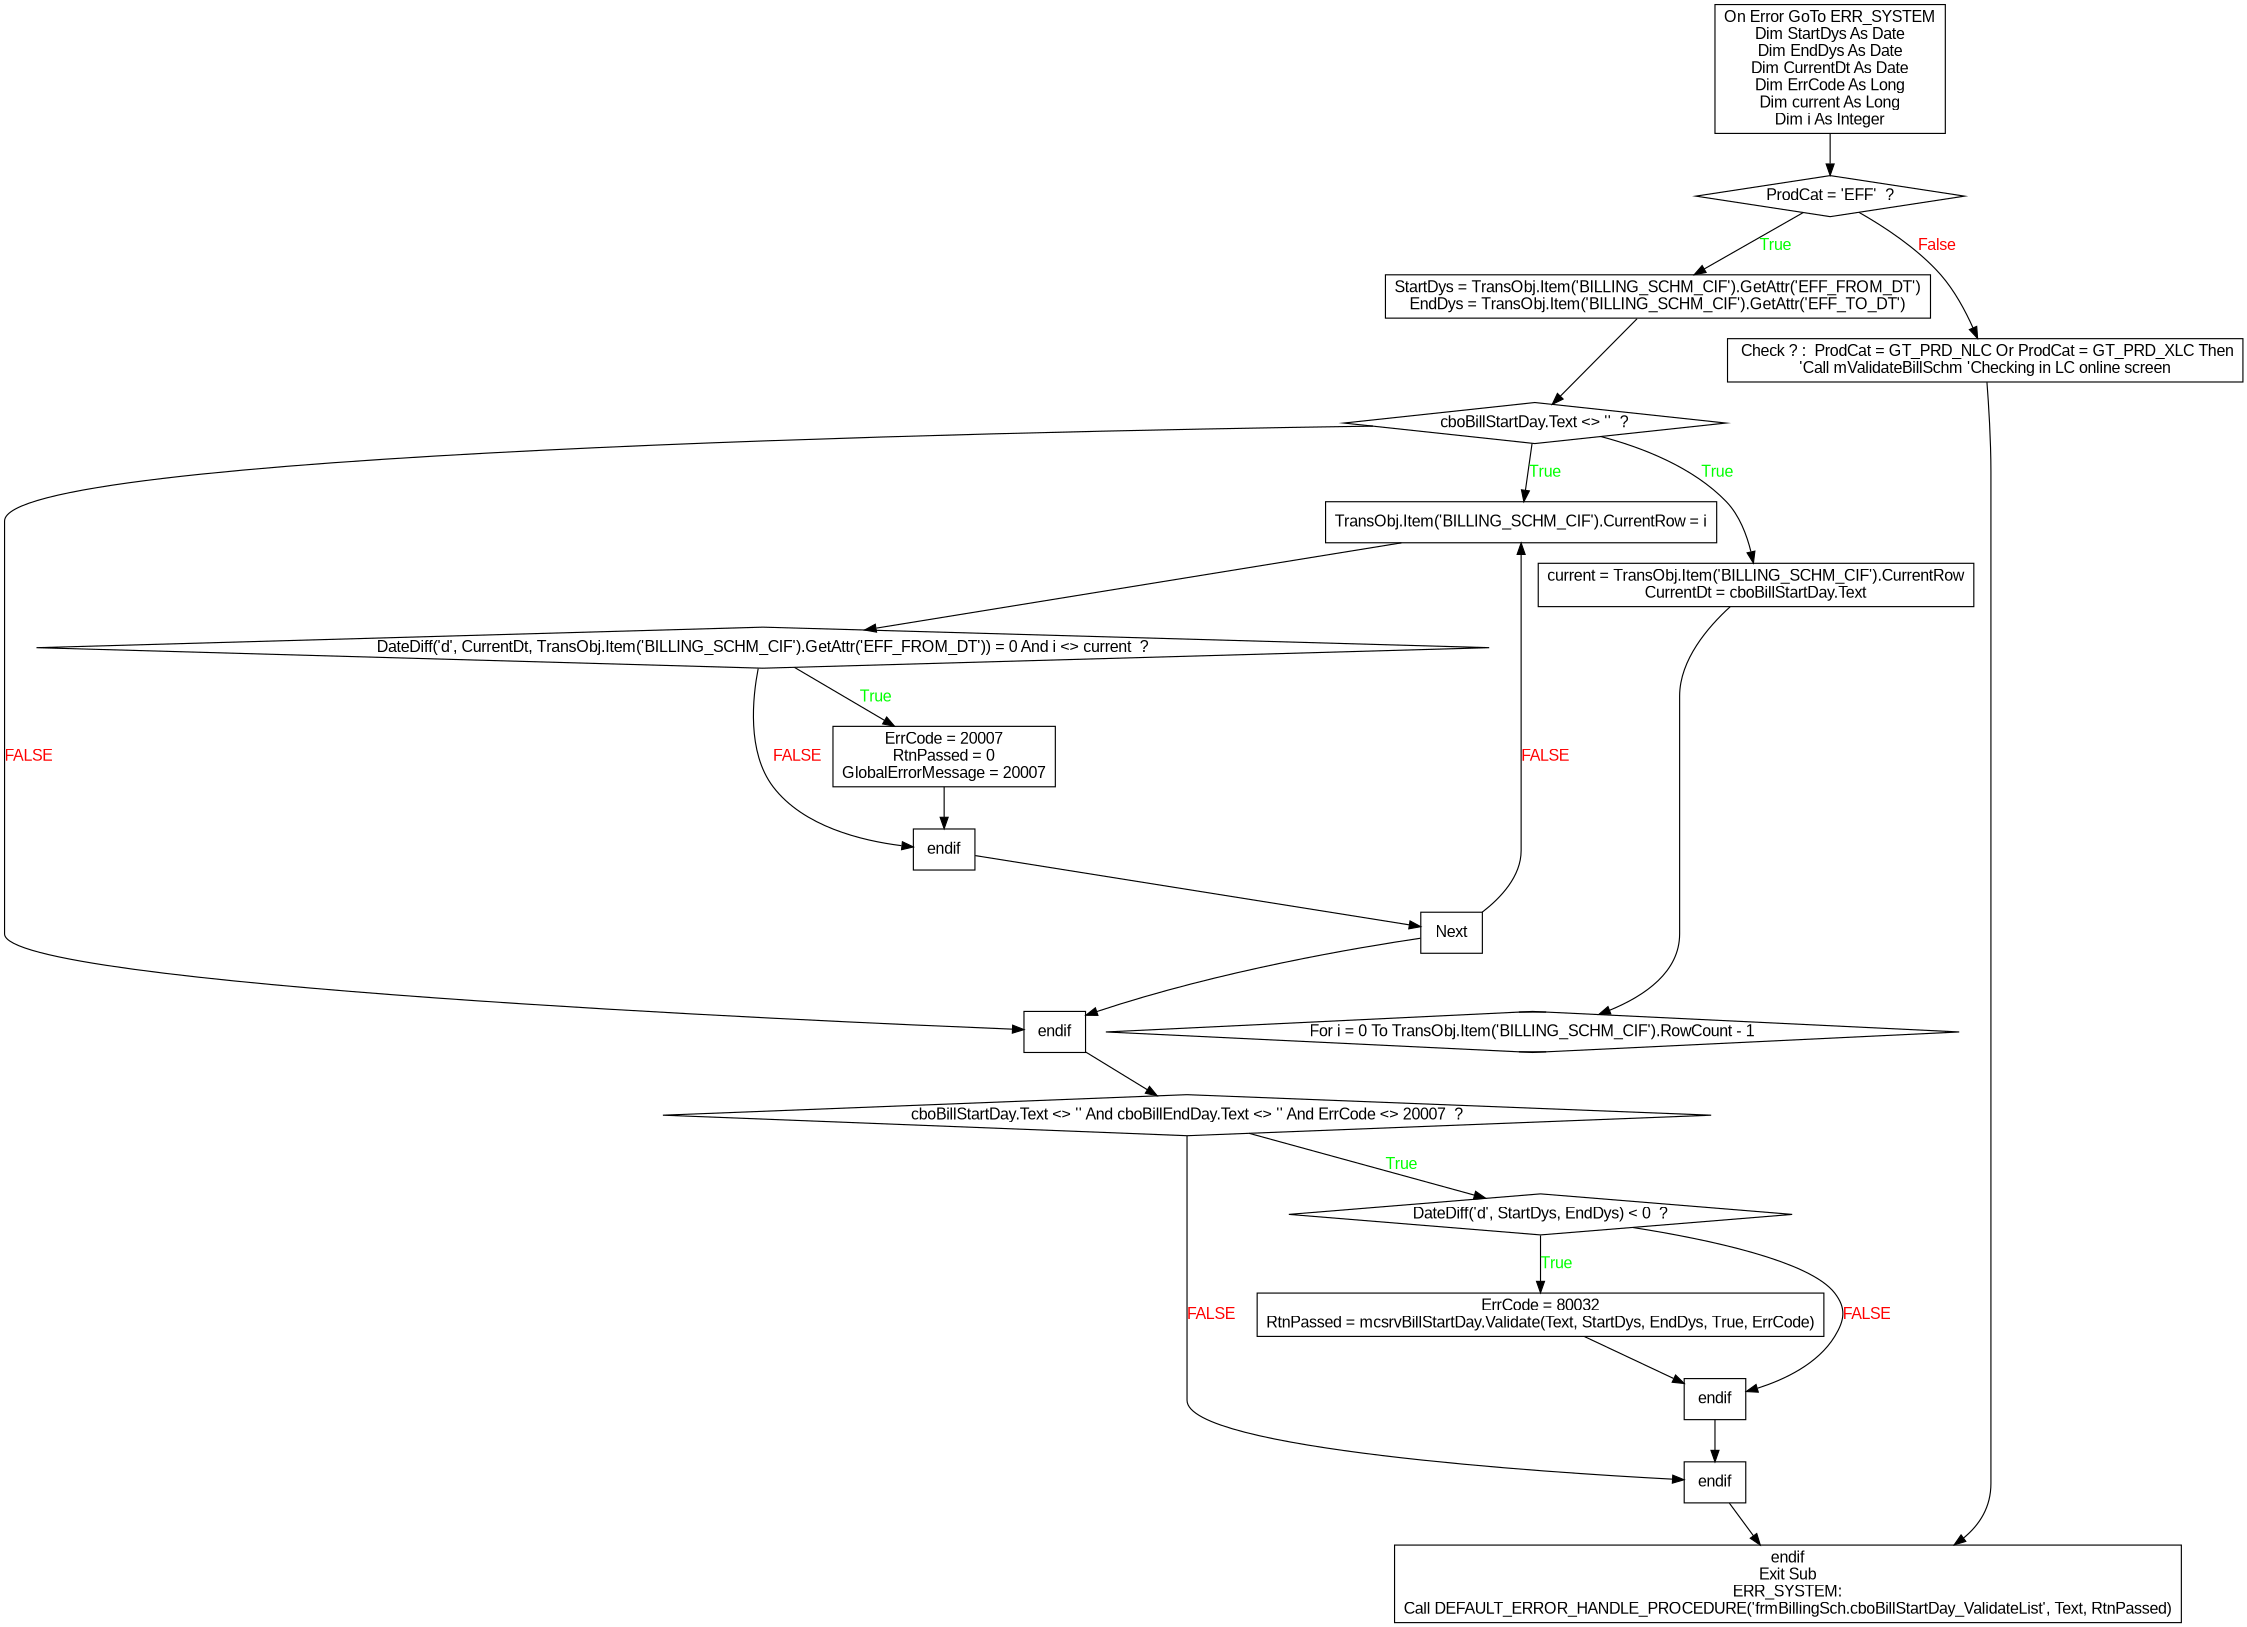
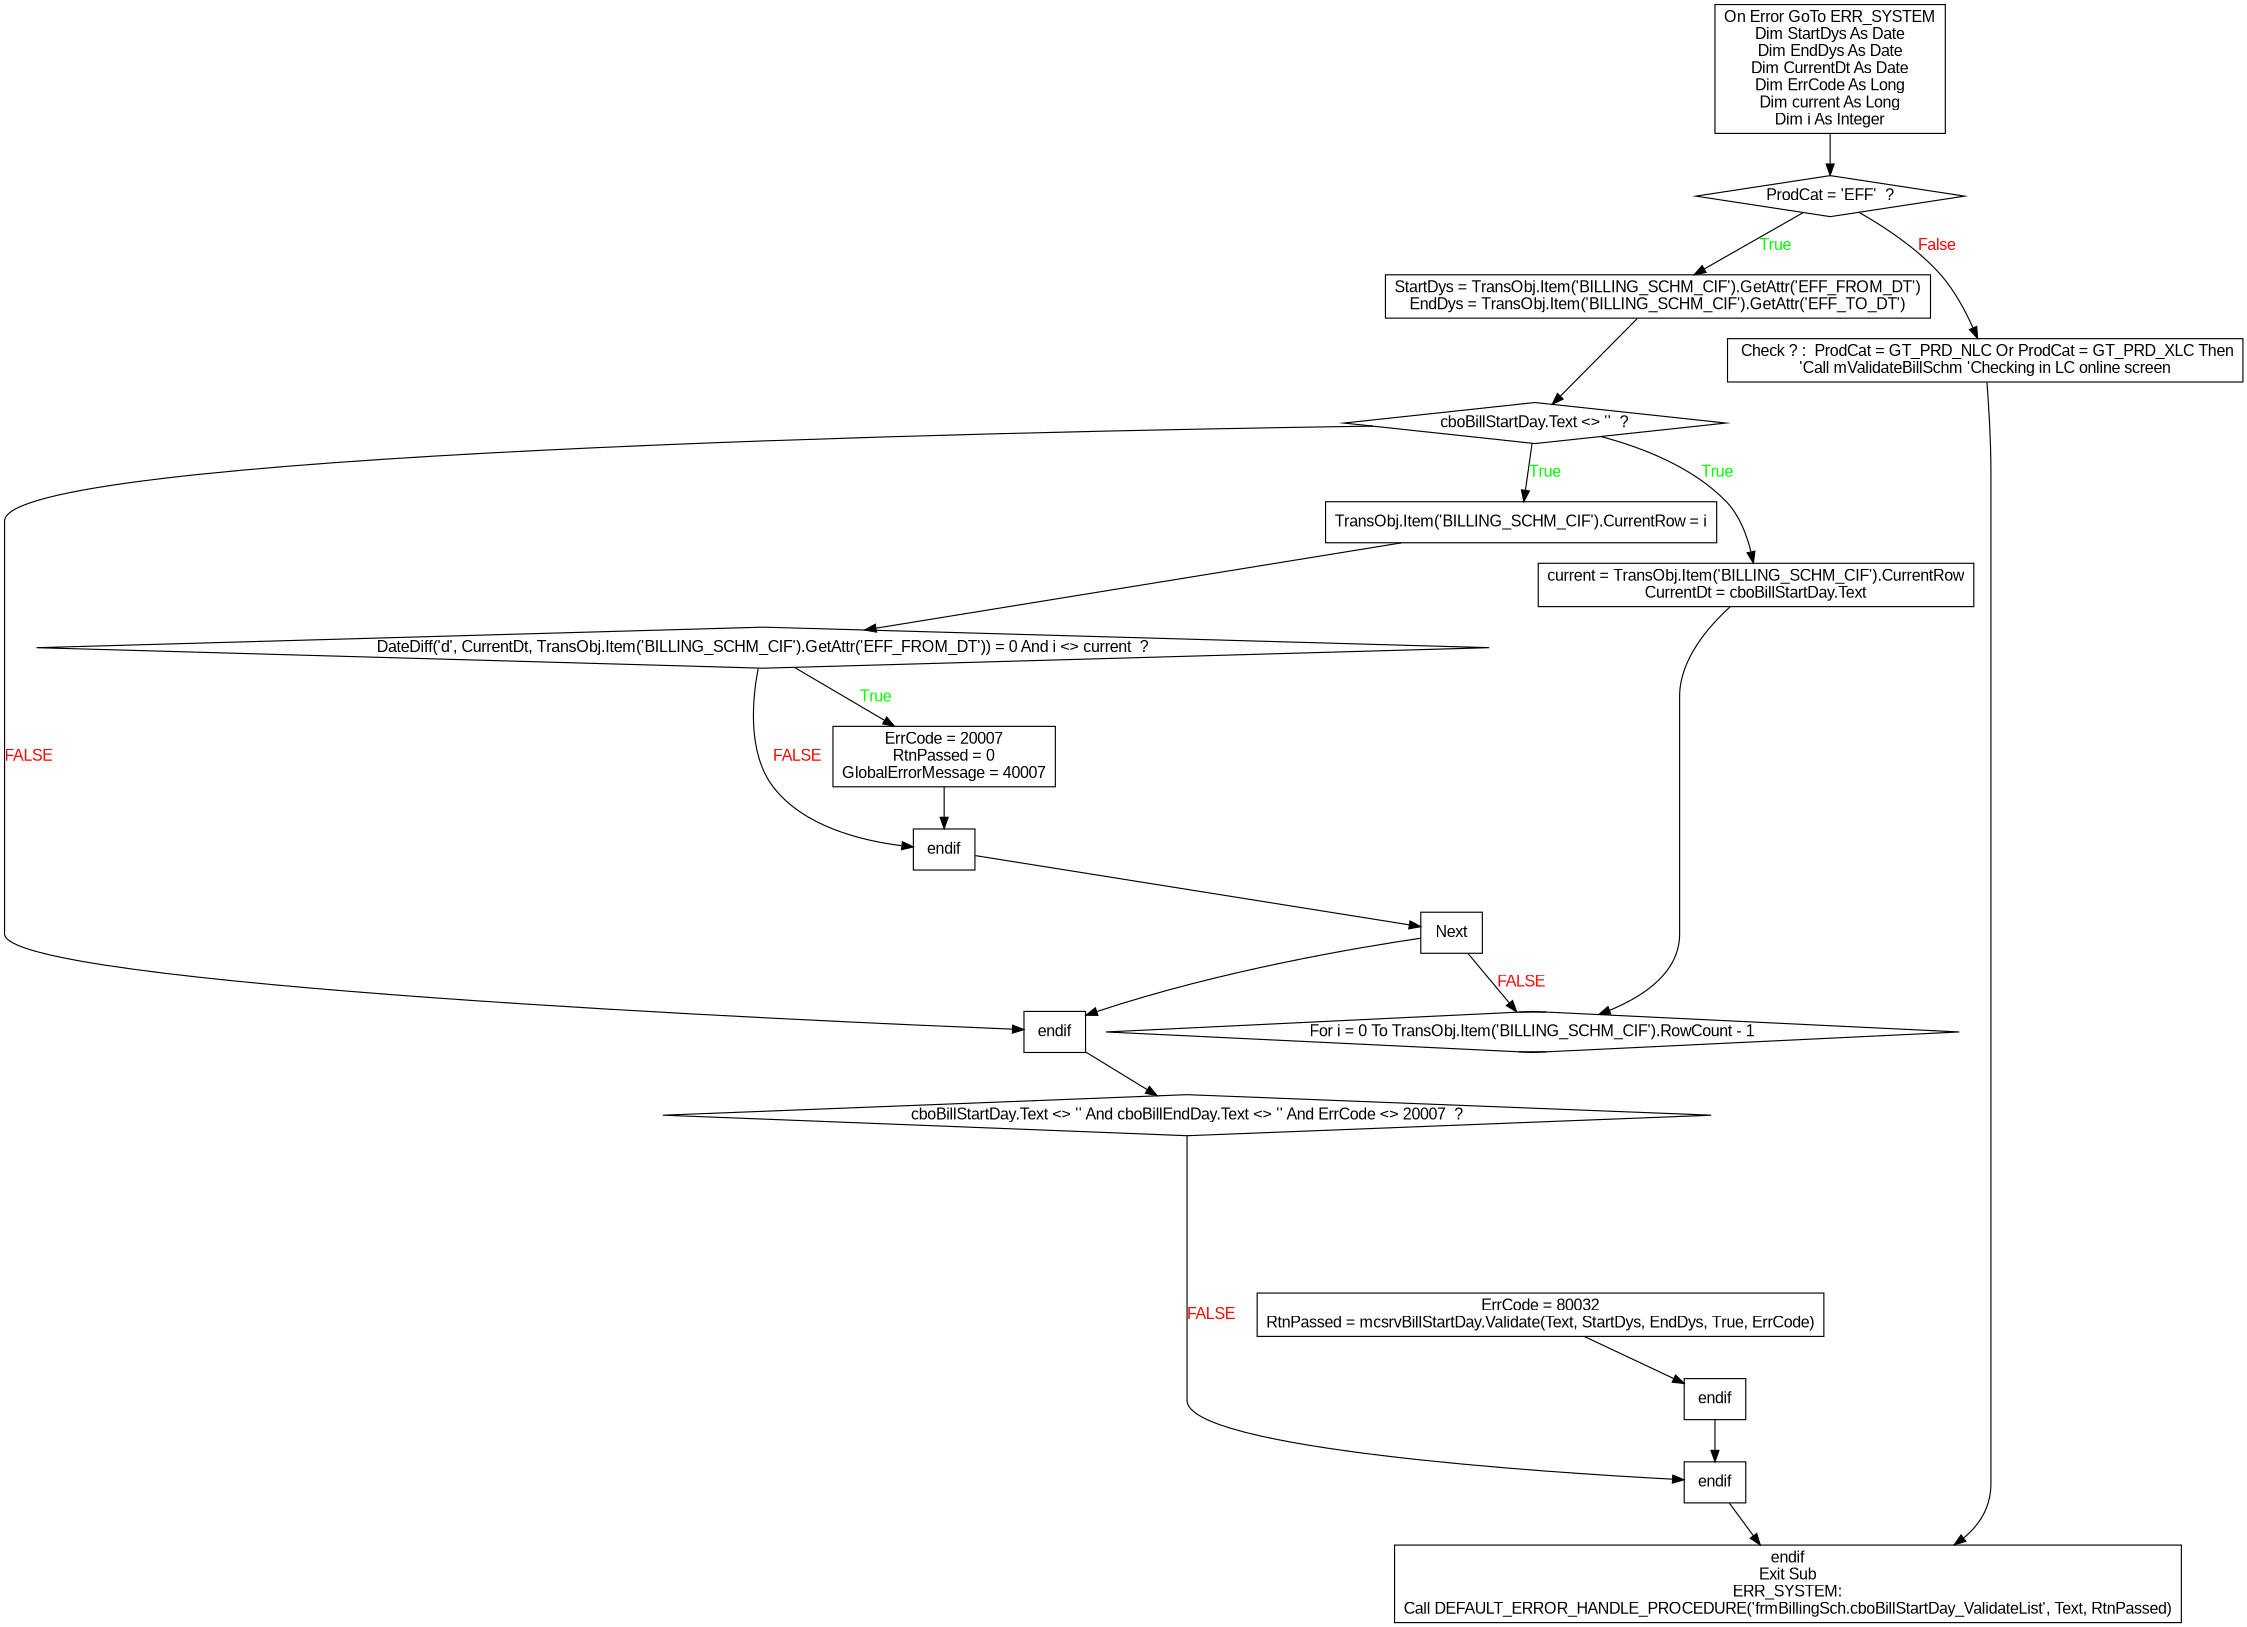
edge "Next" -> "TransObj.Item('BILLING_SCHM_CIF').CurrentRow = i": now "Next" -> "For i = 0 To TransObj.Item('BILLING_SCHM_CIF').RowCount - 1"
node "ErrCode = 20007 RtnPassed = 0 GlobalErrorMessage = 20007": label "ErrCode = 20007 RtnPassed = 0 GlobalErrorMessage = 20007" -> "ErrCode = 20007 RtnPassed = 0 GlobalErrorMessage = 40007"
node "DateDiff('d', StartDys, EndDys) < 0  ?": removed
